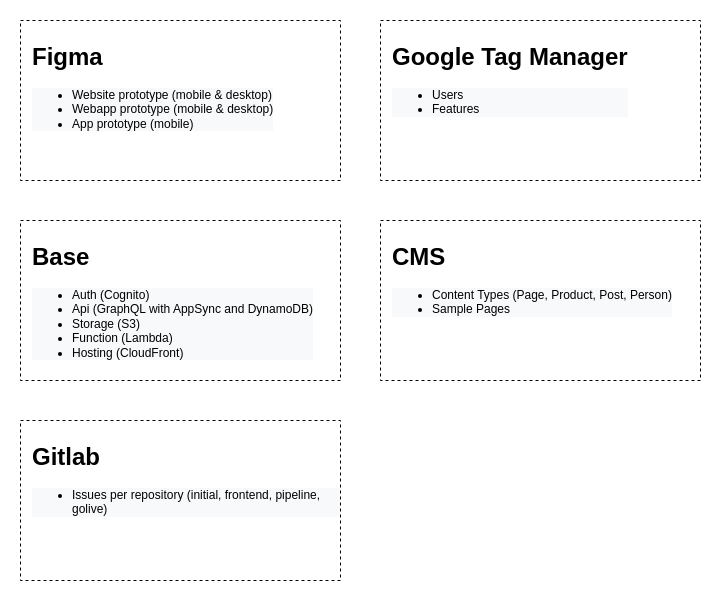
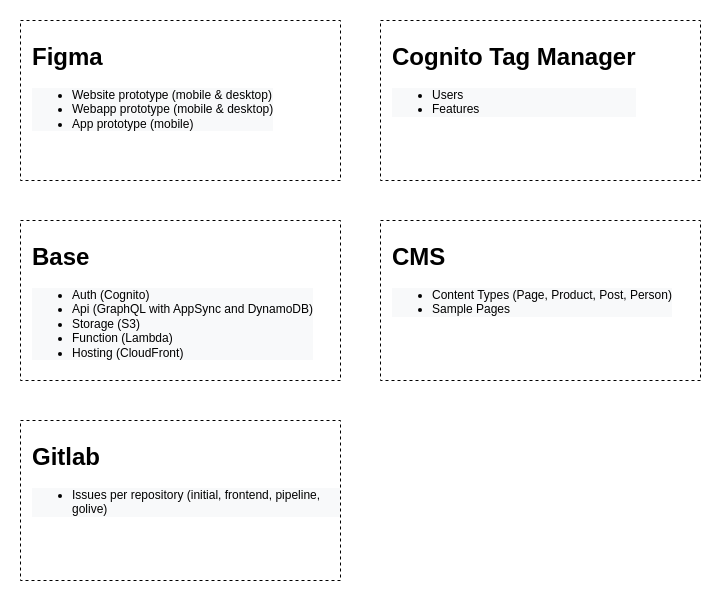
node "Google Tag ManagerUsers Features": label "Google Tag ManagerUsers Features" -> "Cognito Tag ManagerUsers Features"
